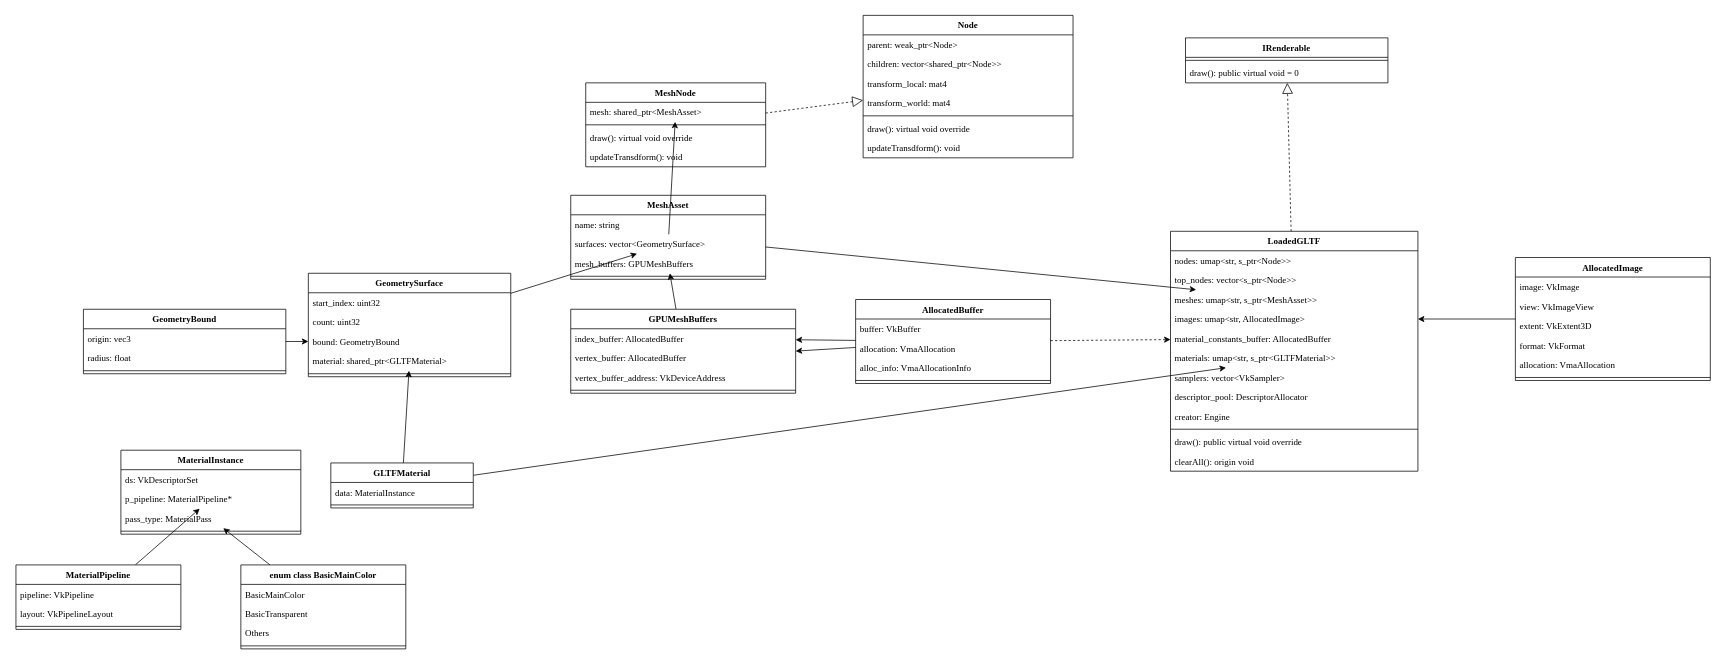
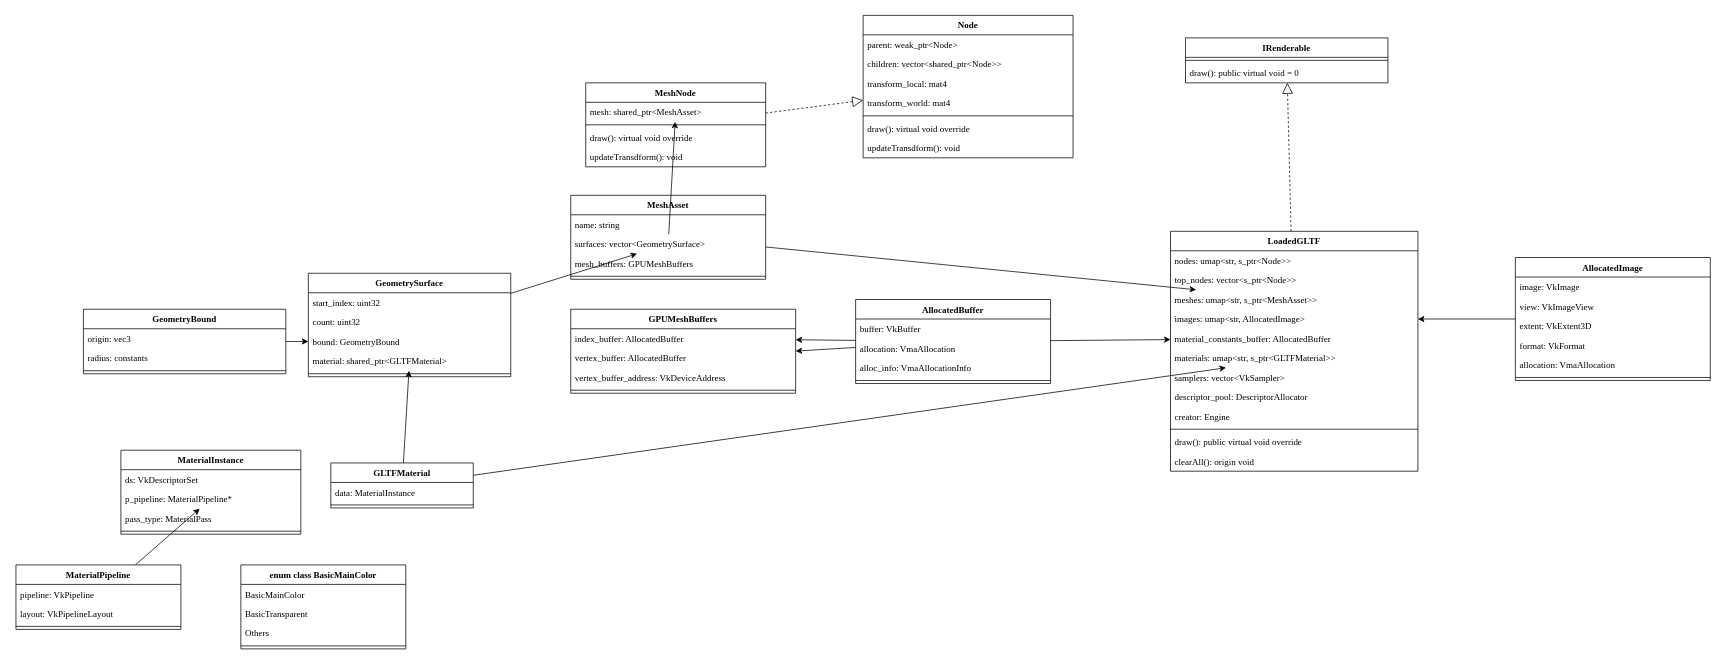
edge "GPUMeshBuffers" -> "mesh_buffers: GPUMeshBuffers": removed
edge "AllocatedBuffer" -> "material_constants_buffer: AllocatedBuffer": style dashed -> solid
node "radius: float": label "radius: float" -> "radius: constants"
edge "enum class BasicMainColor" -> "pass_type: MaterialPass": removed
